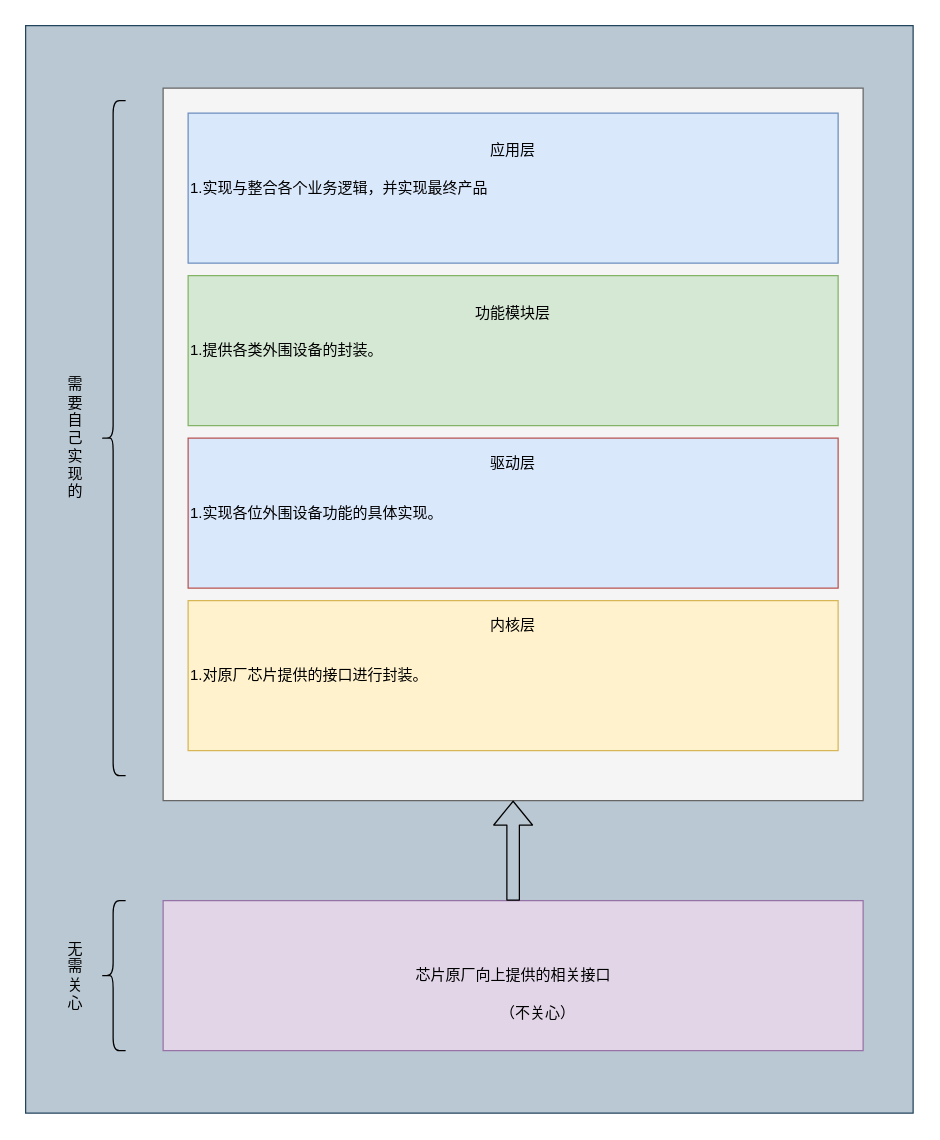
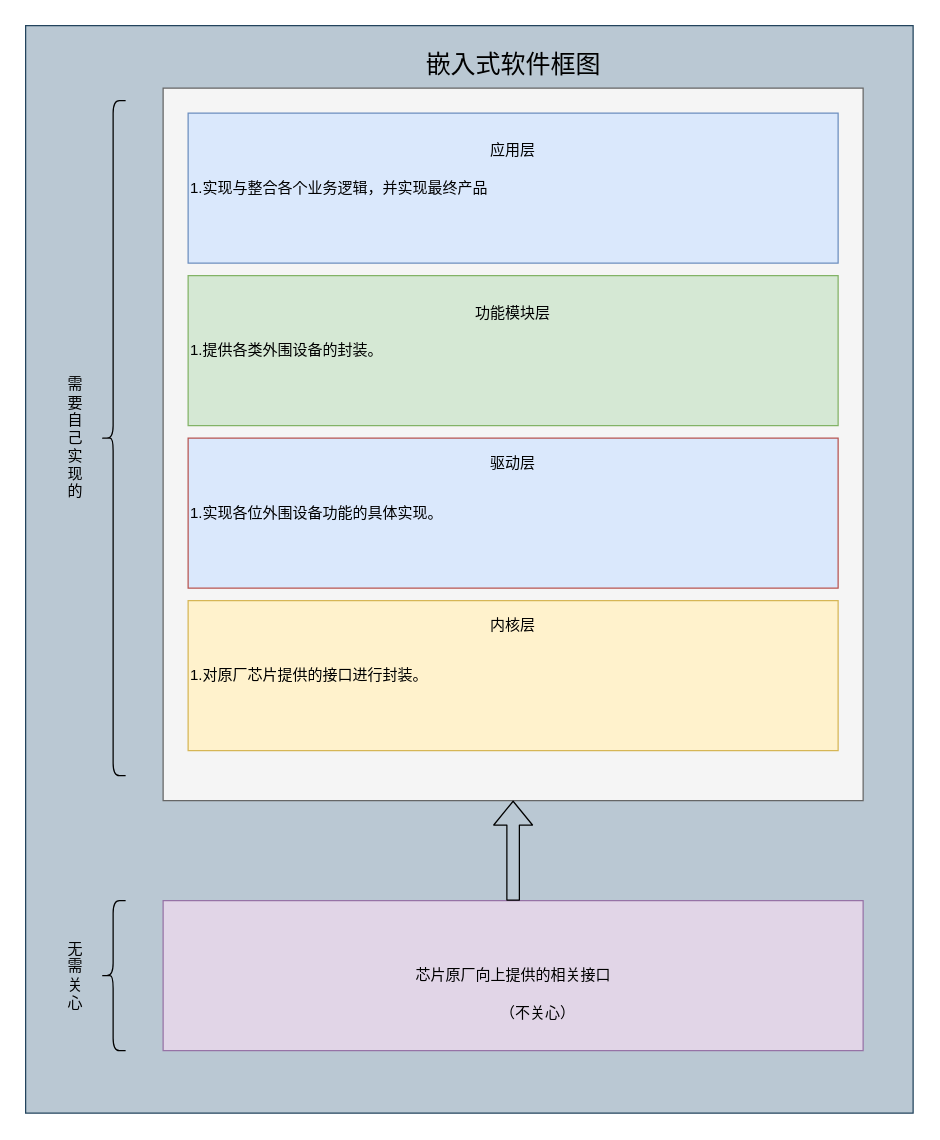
node "嵌入式软件框图": added
